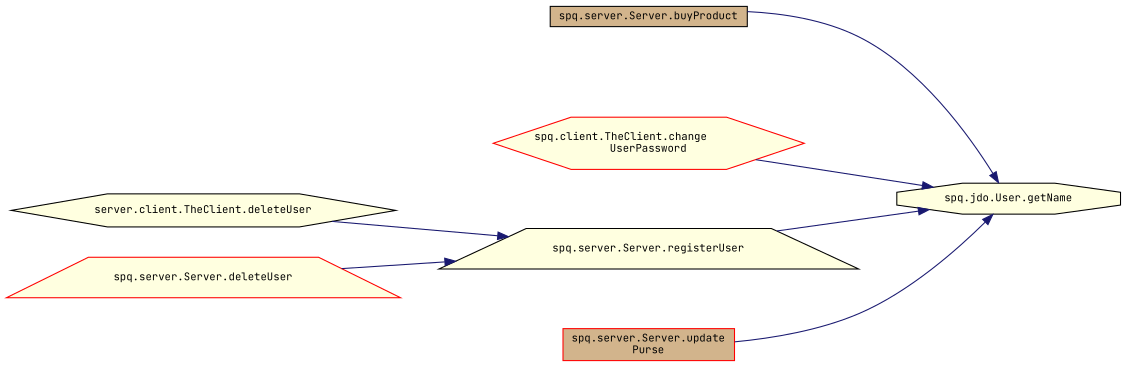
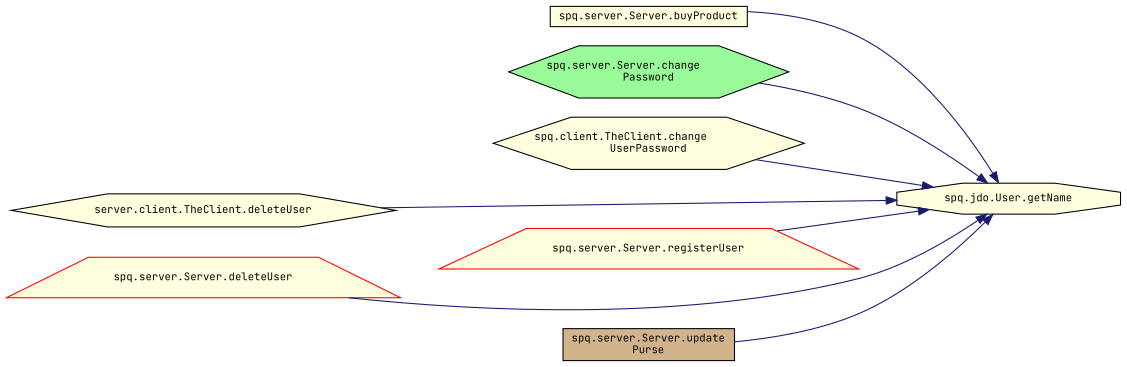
node "spq.server.Server.buyProduct": fillcolor tan -> lightyellow
node "spq.server.Server.change Password": added
node "spq.client.TheClient.change UserPassword": color red -> black
edge "server.client.TheClient.deleteUser" -> "spq.server.Server.registerUser": now "server.client.TheClient.deleteUser" -> "spq.jdo.User.getName"
node "spq.server.Server.registerUser": color black -> red
edge "spq.server.Server.deleteUser" -> "spq.server.Server.registerUser": now "spq.server.Server.deleteUser" -> "spq.jdo.User.getName"
node "spq.server.Server.update Purse": color red -> black
